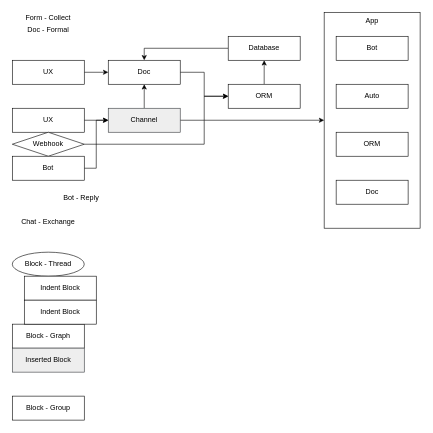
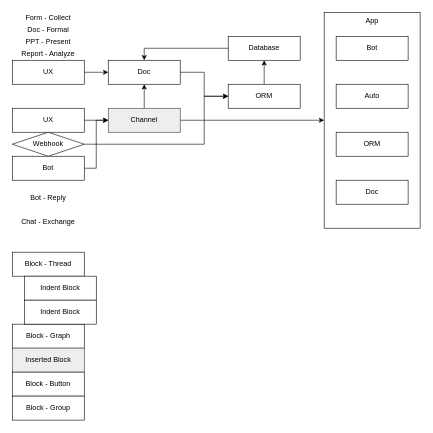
node "PPT - Present": added
node "Report - Analyze": added
node "Bot - Reply": moved (81, 198) -> (48, 198)
node "Block - Thread": shape ellipse -> rectangle
node "Block - Button": added
